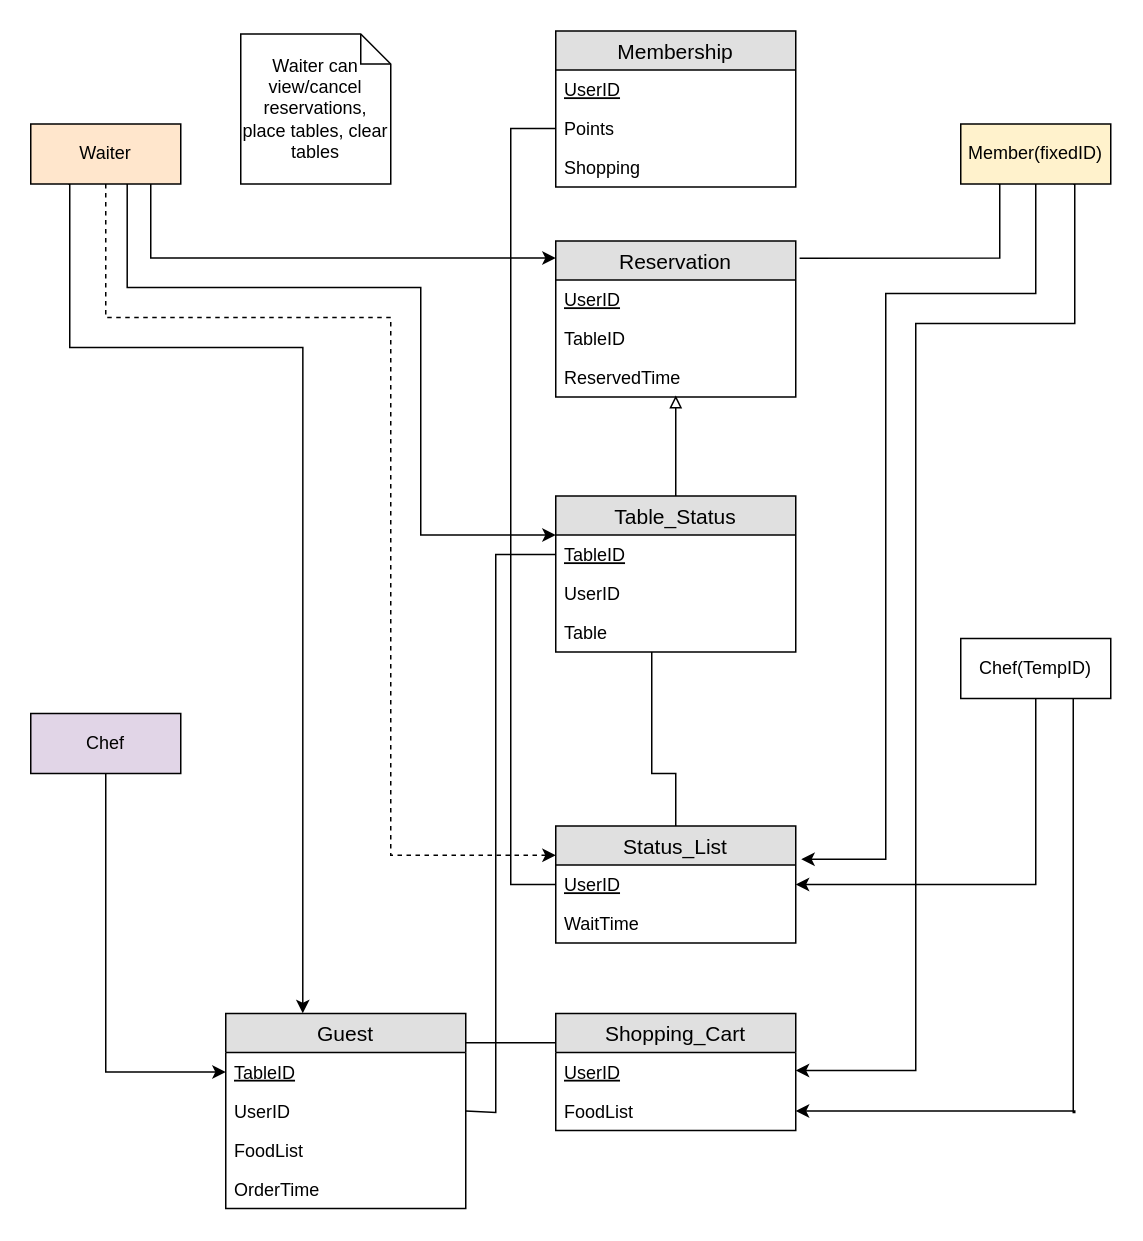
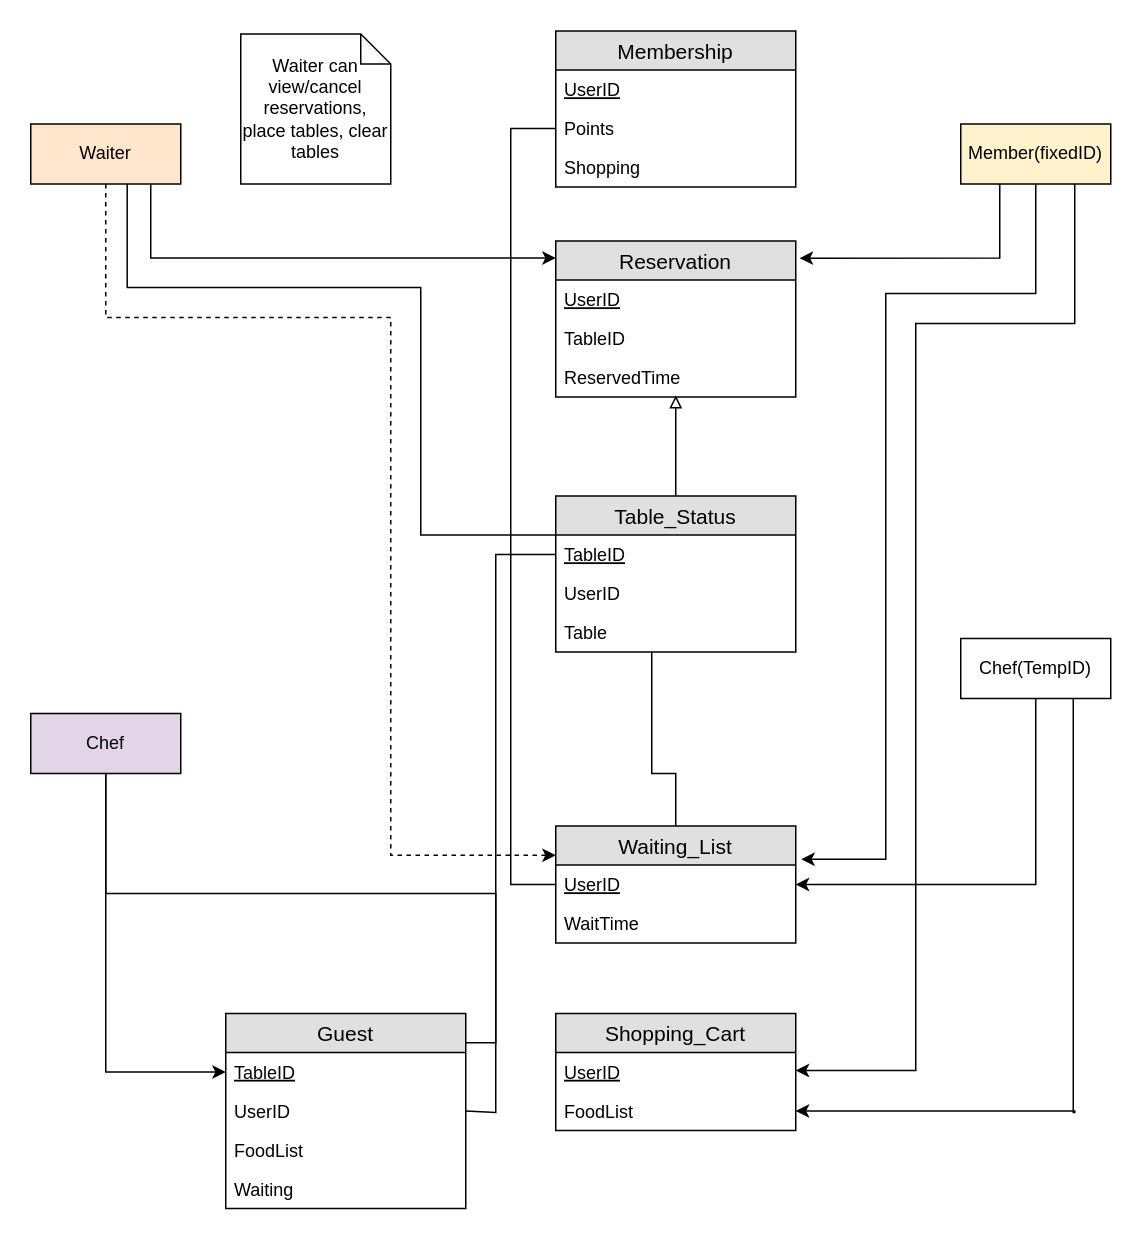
edge "Member(fixedID)" -- "Reservation": arrowhead none -> classic
edge "Waiter" -> "Guest": removed
edge "Waiter" -> "Table_Status": arrowhead classic -> none
node "Status_List": label "Status_List" -> "Waiting_List"
edge "Shopping_Cart" -- "Guest": now "Chef" -- "Guest"
node "OrderTime": label "OrderTime" -> "Waiting"
